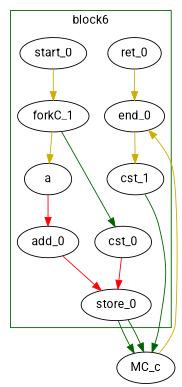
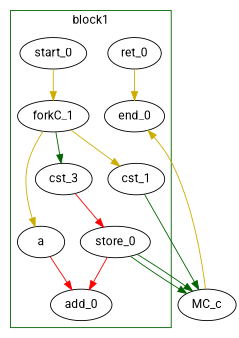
cluster "block6": label "block6" -> "block1"
edge "end_0" -> "cst_1": now "forkC_1" -> "cst_1"
node "cst_0": label "cst_0" -> "cst_3"
edge "add_0" -> "store_0": reversed
